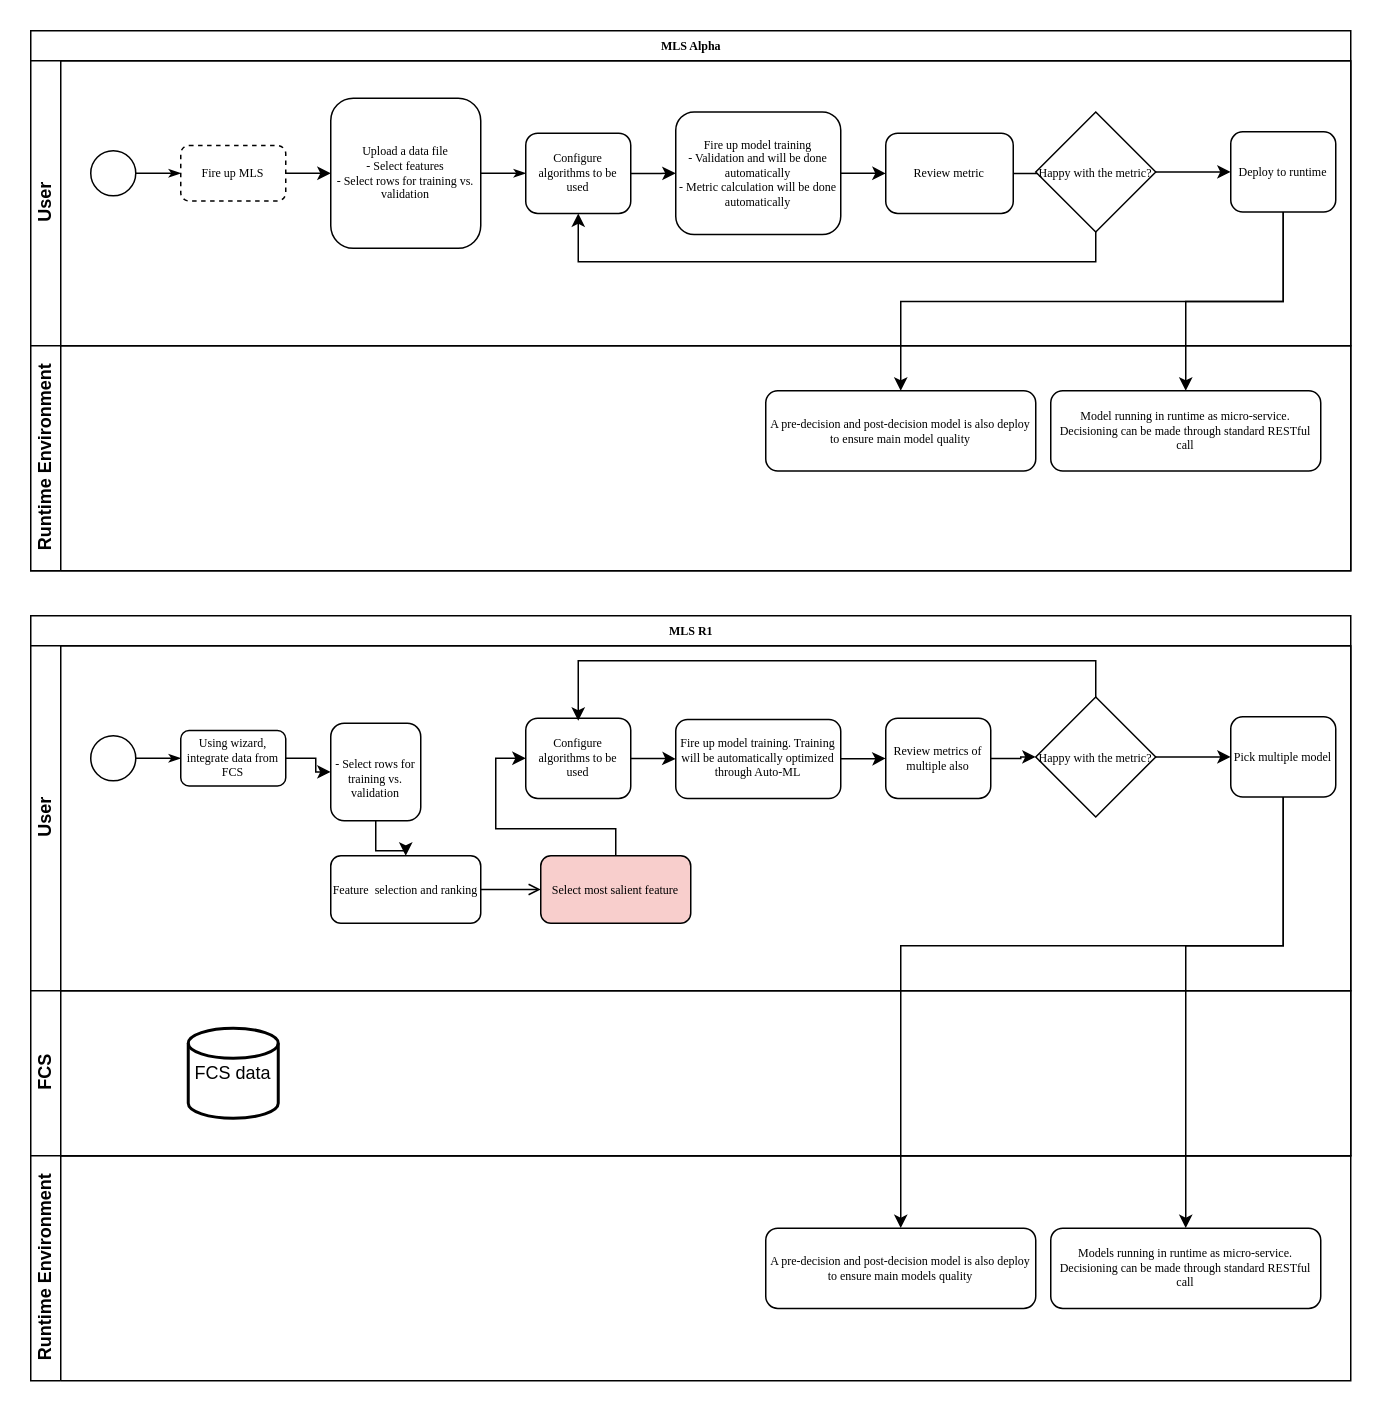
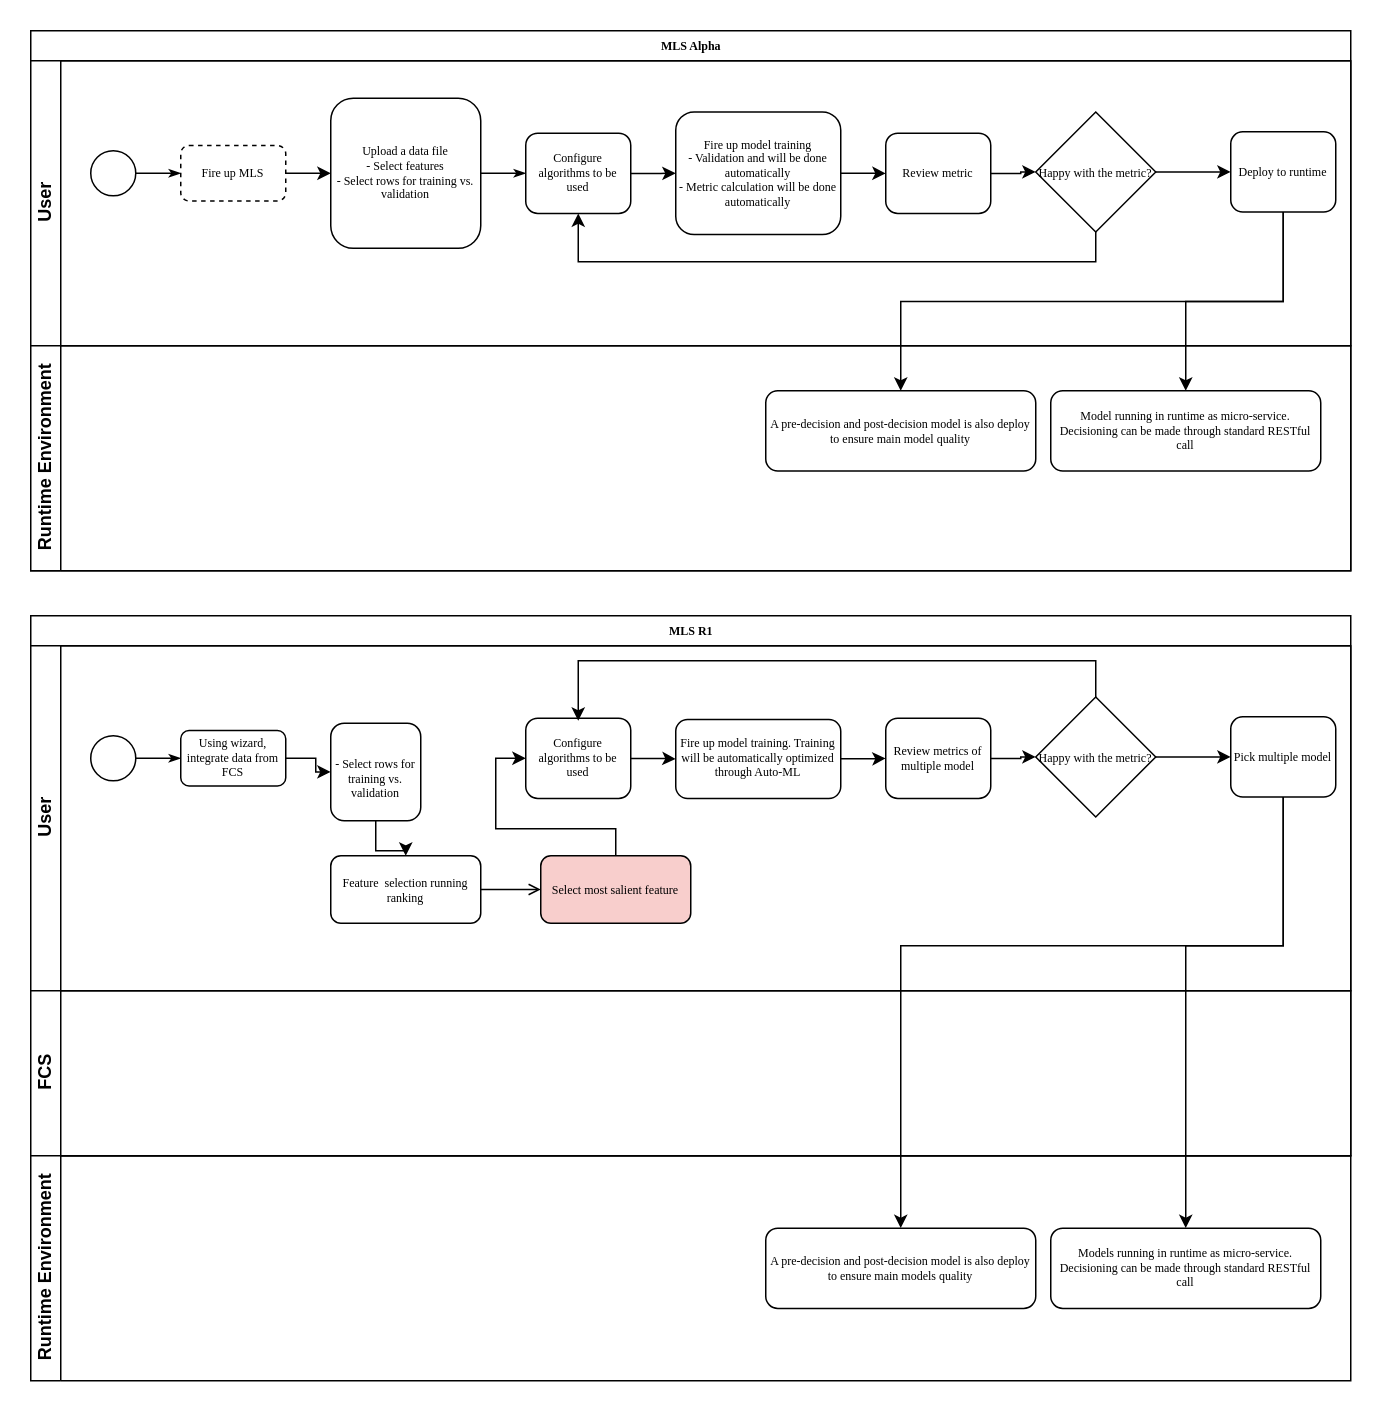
node "Review metric": size 128x80 -> 105x80
node "Review metrics of multiple also": label "Review metrics of multiple also" -> "Review metrics of multiple model"
node "Feature selection and ranking": label "Feature selection and ranking" -> "Feature selection running ranking"
node "FCS data": removed
